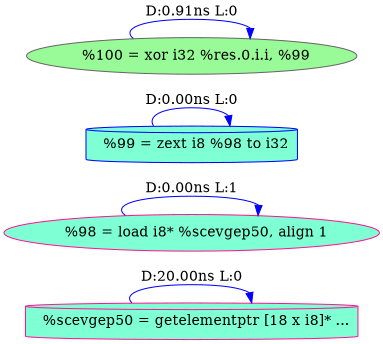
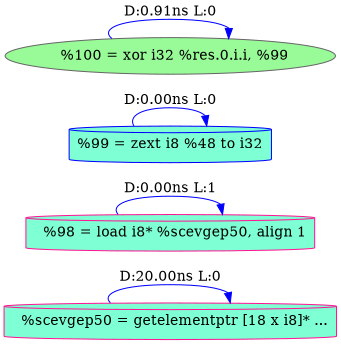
node "%99 = zext i8 %98 to i32": label "%99 = zext i8 %98 to i32" -> "%99 = zext i8 %48 to i32"
node "%98 = load i8* %scevgep50, align 1": shape ellipse -> cylinder
